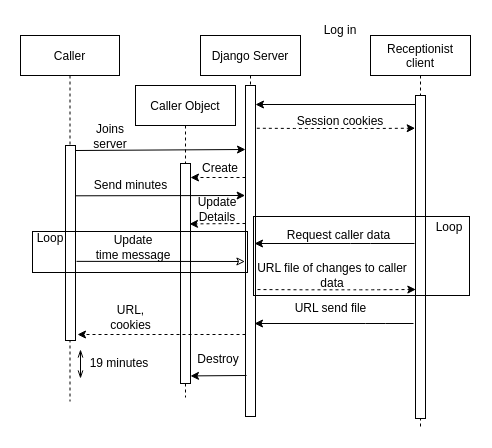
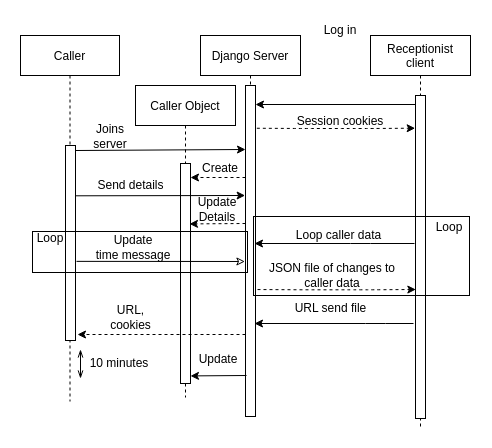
node "Send minutes": label "Send minutes" -> "Send details"
node "Request caller data": label "Request caller data" -> "Loop caller data"
node "URL file of changes to caller data": label "URL file of changes to caller data" -> "JSON file of changes to caller data"
node "Destroy": label "Destroy" -> "Update"
node "19 minutes": label "19 minutes" -> "10 minutes"
